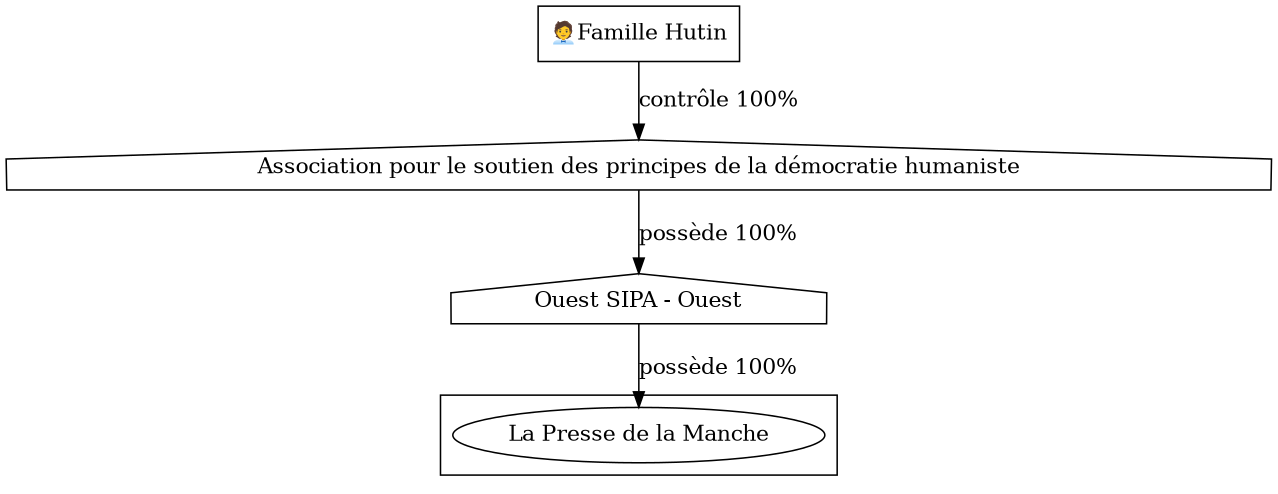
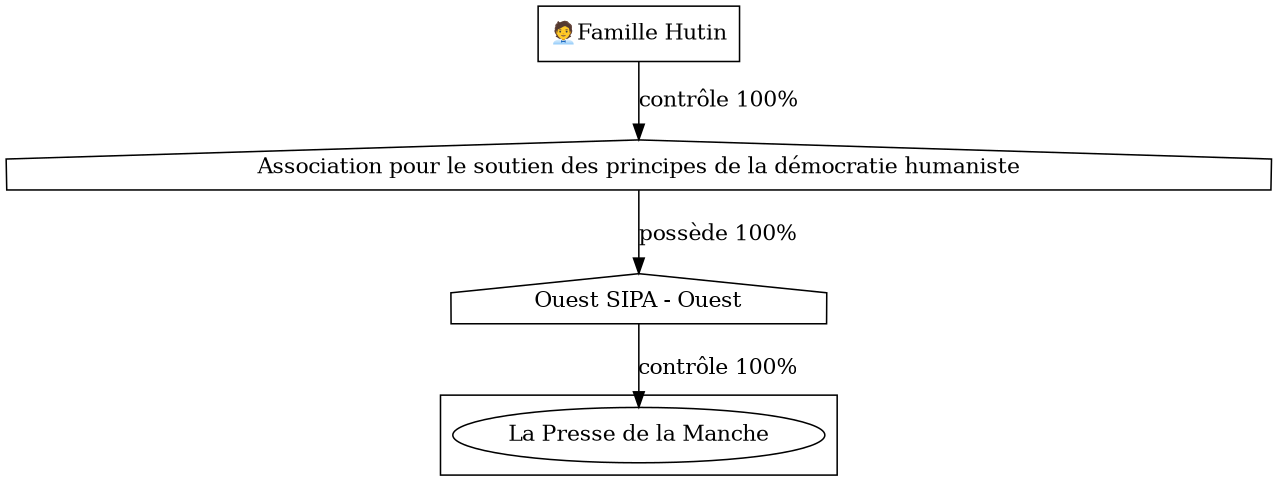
edge "Ouest SIPA - Ouest" -> "La Presse de la Manche": label "possède 100%" -> "contrôle 100%"
